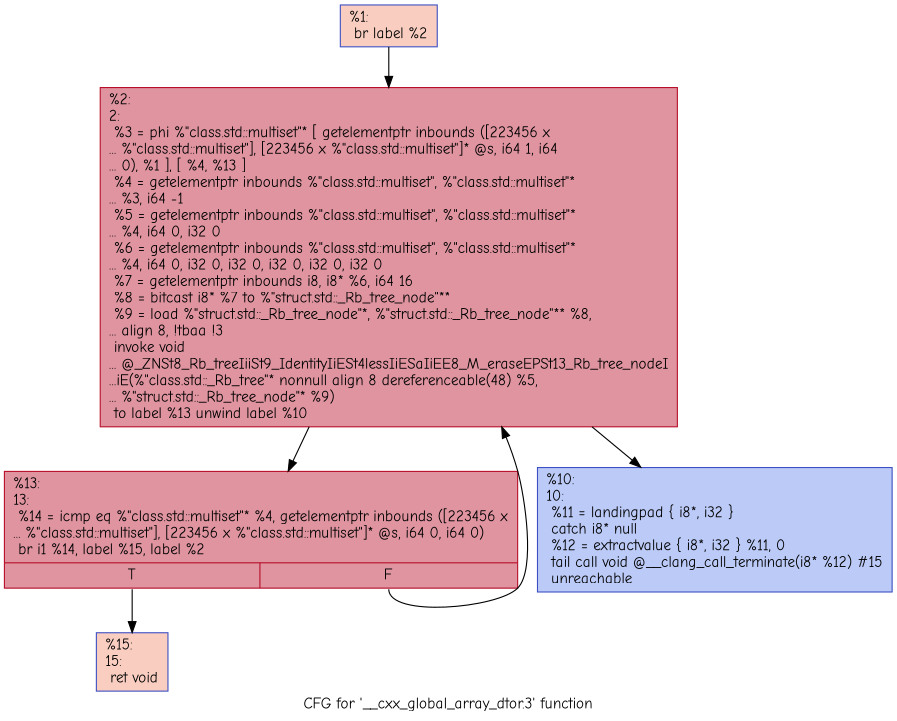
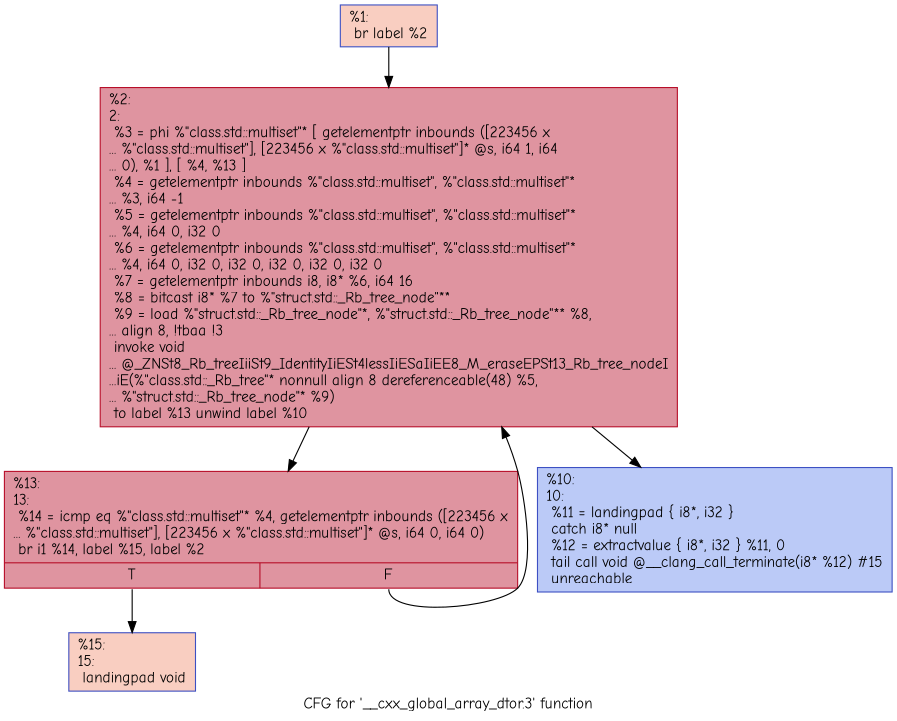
node "%15:": text "ret void" -> "landingpad void"
